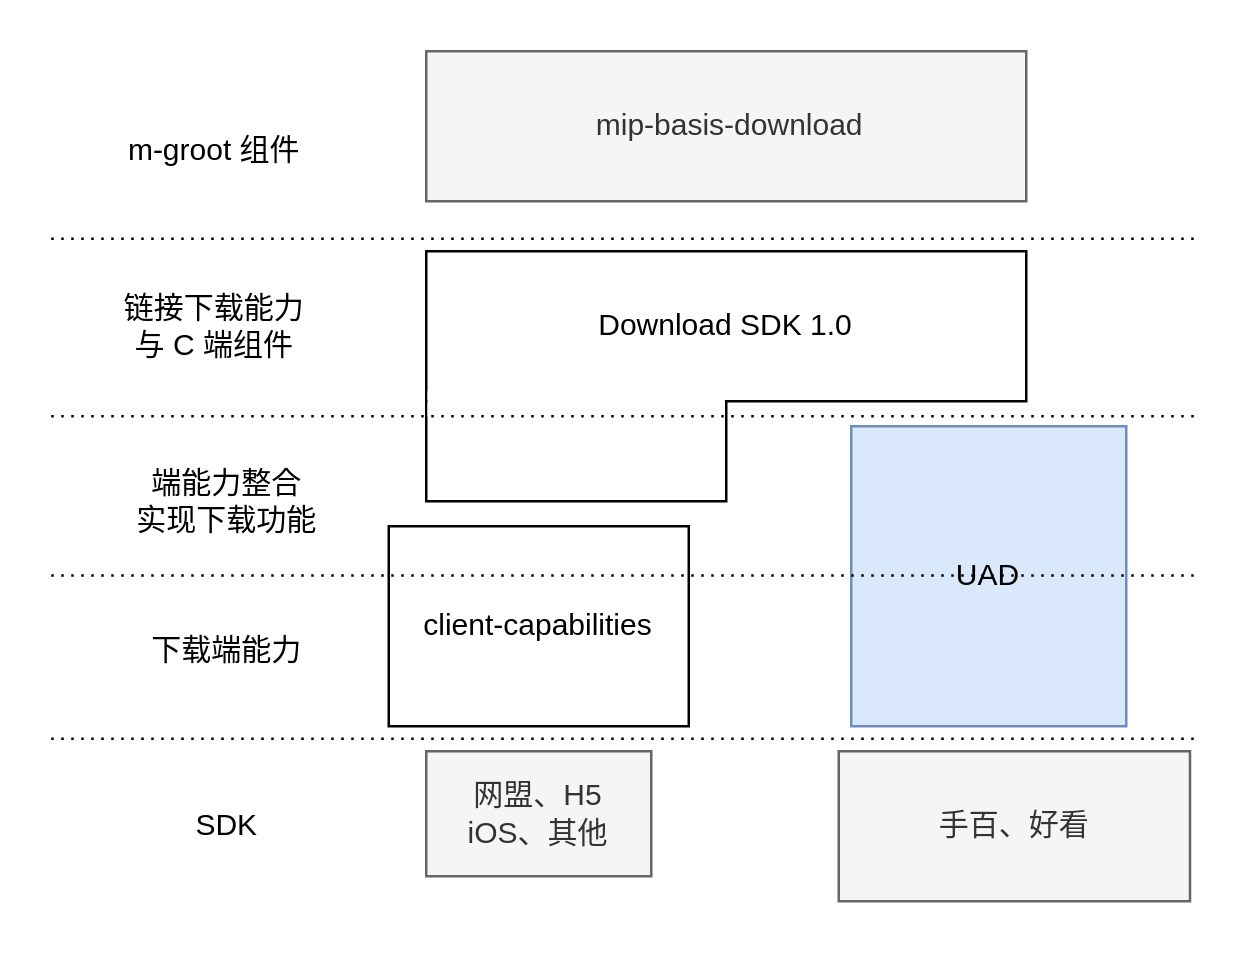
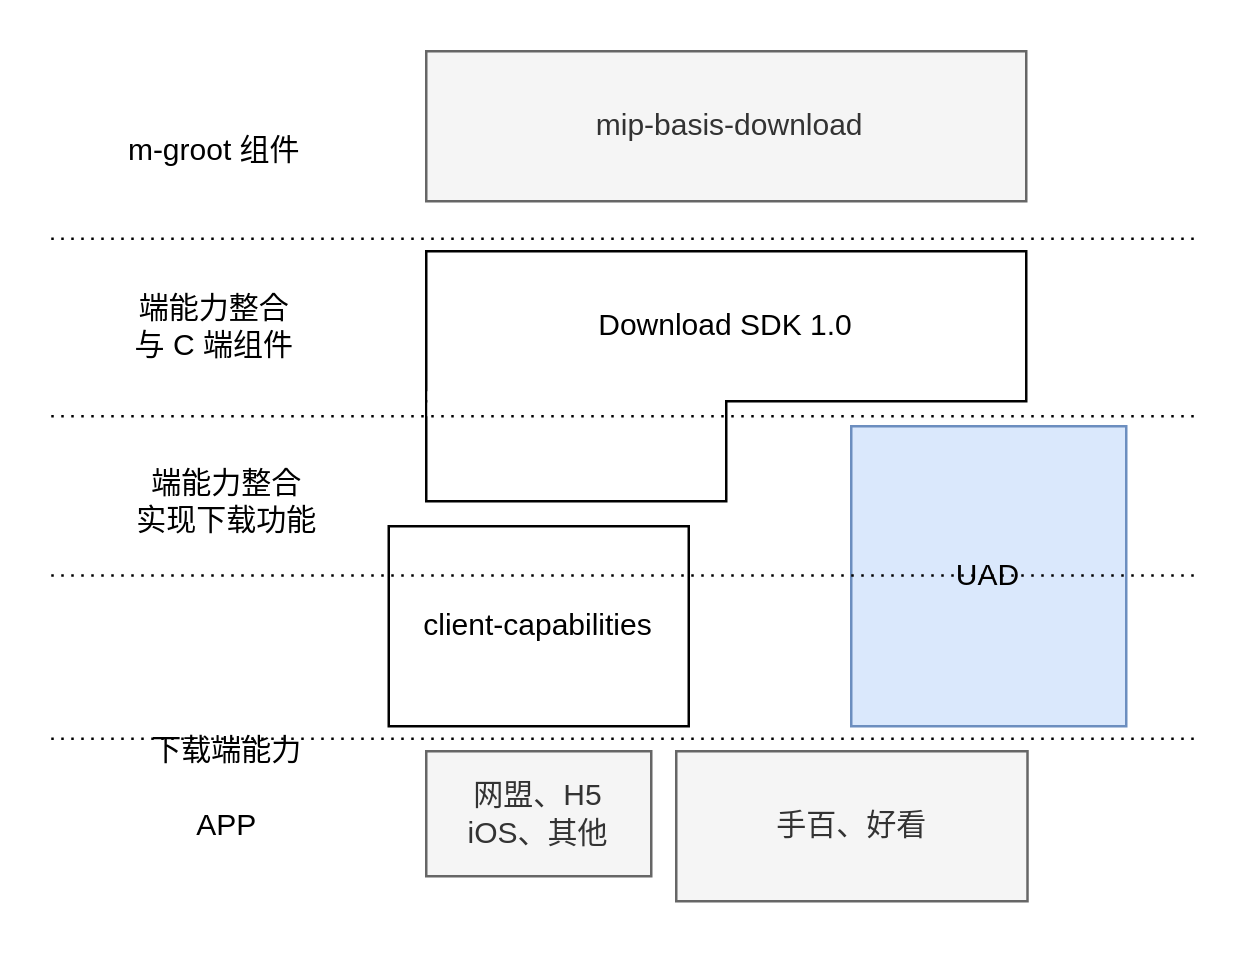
node "链接下载能力 与 C 端组件": label "链接下载能力 与 C 端组件" -> "端能力整合 与 C 端组件"
node "下载端能力": moved (226, 651) -> (226, 751)
node "SDK": label "SDK" -> "APP"
node "手百、好看": moved (1014, 826) -> (852, 826)
